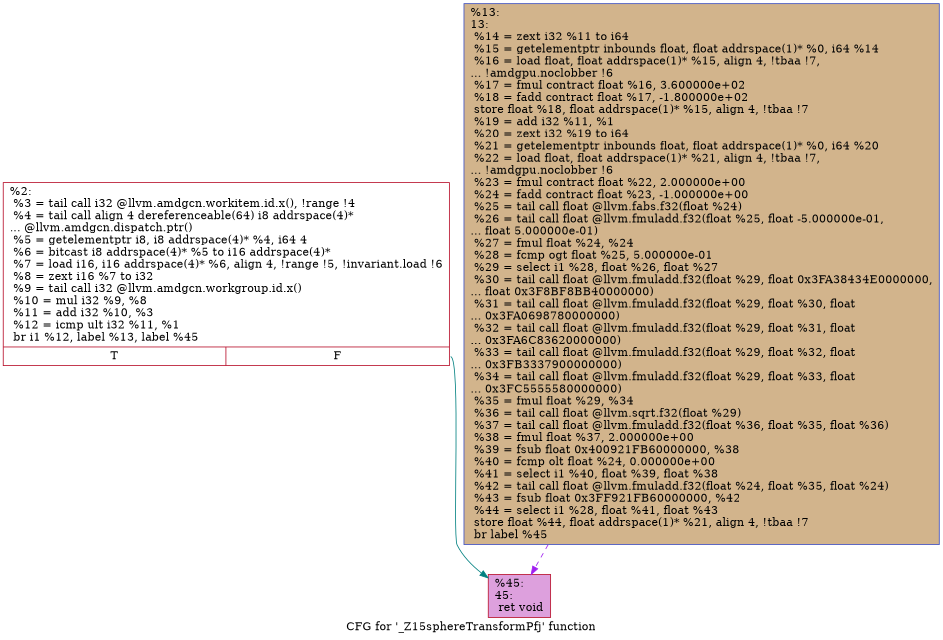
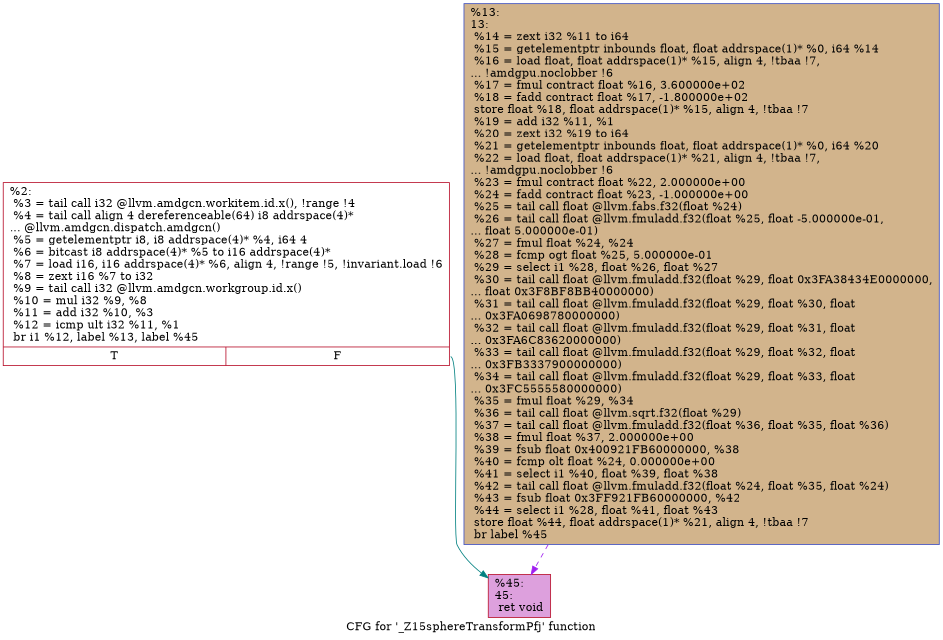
node "%2:": text "... @llvm.amdgcn.dispatch.ptr()" -> "... @llvm.amdgcn.dispatch.amdgcn()"
